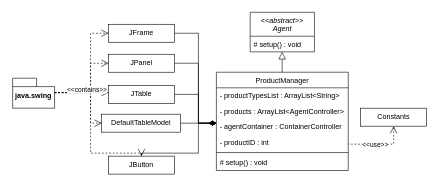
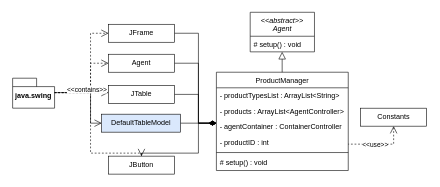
node "JPanel": label "JPanel" -> "Agent"
edge "java.swing" -> "DefaultTableModel": style dashed -> solid
node "DefaultTableModel": fillcolor #ffffff -> #dae8fc
